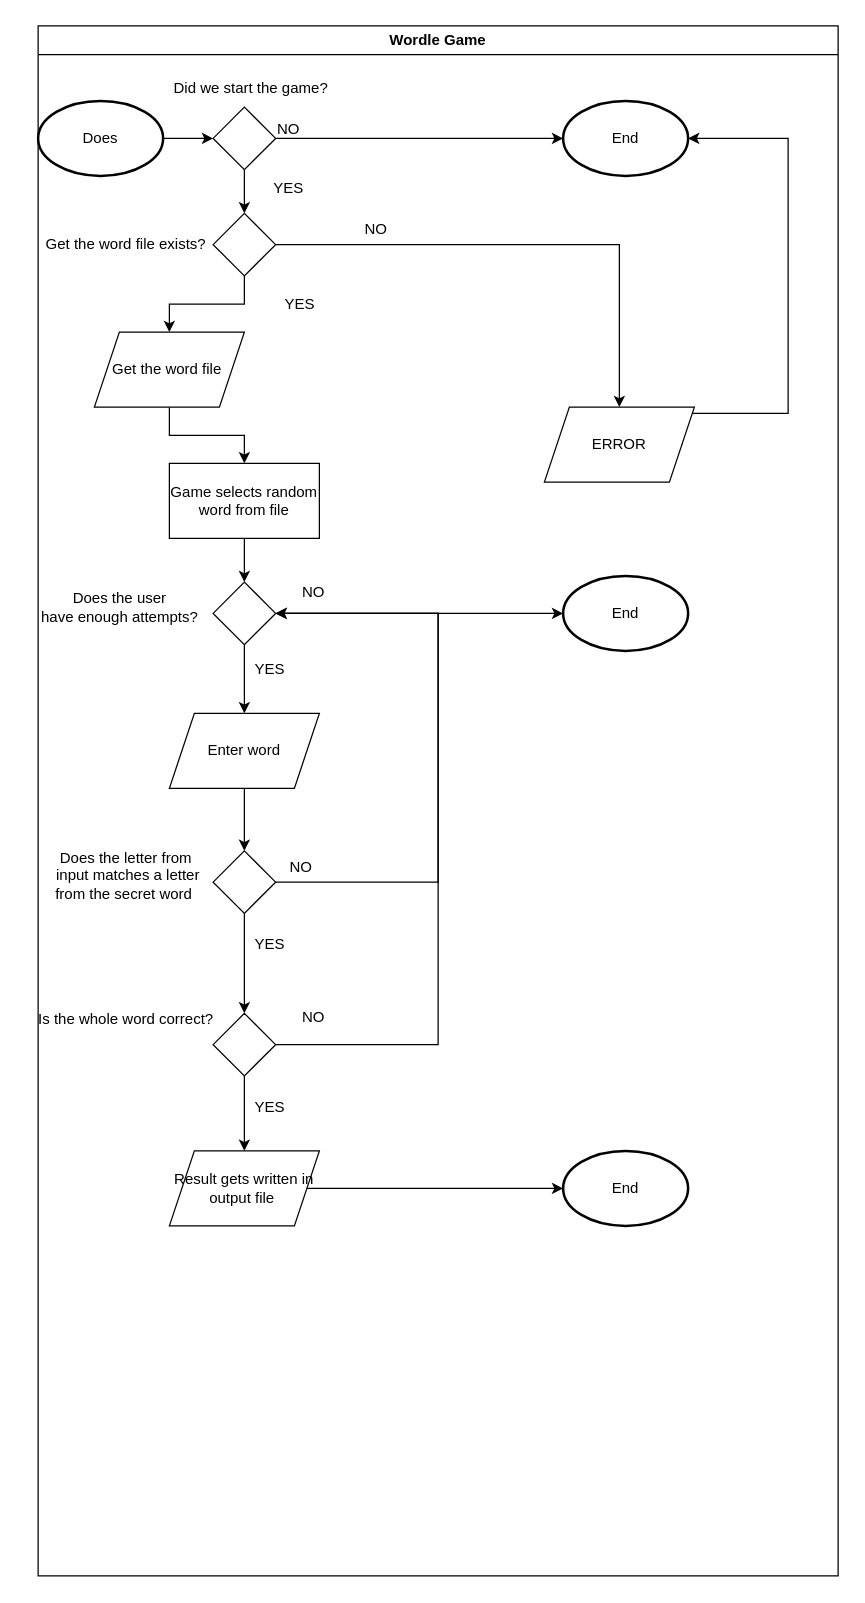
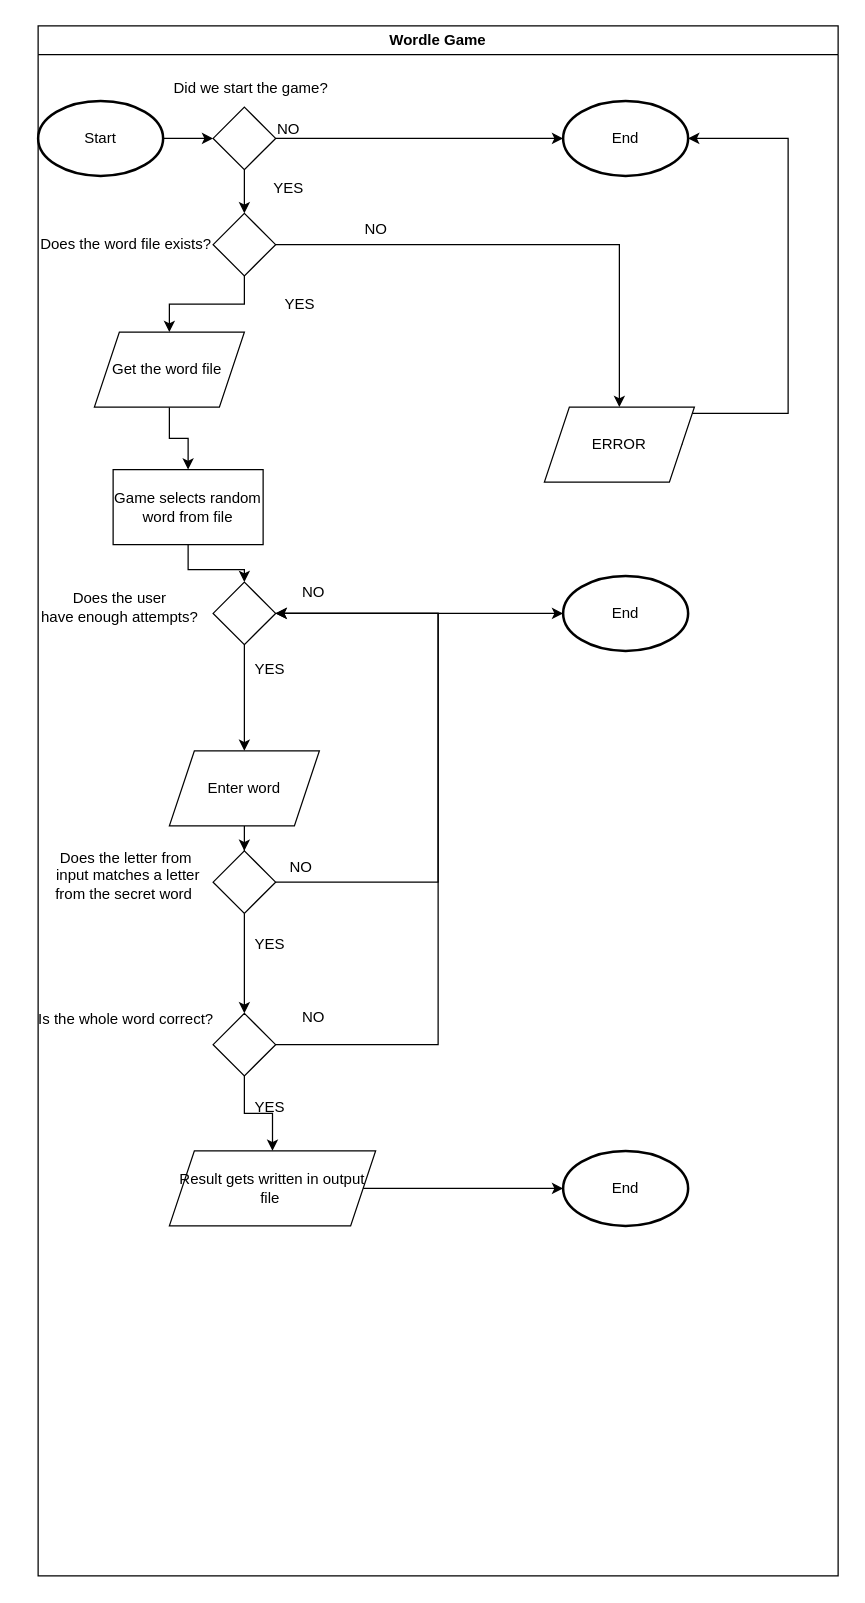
node "Does": label "Does" -> "Start"
node "Get the word file exists?": label "Get the word file exists?" -> "Does the word file exists?"
node "Game selects random word from file": moved (244, 501) -> (188, 507)
node "Enter word": moved (244, 751) -> (244, 788)
node "Result gets written in output file": size 150x75 -> 206x75
